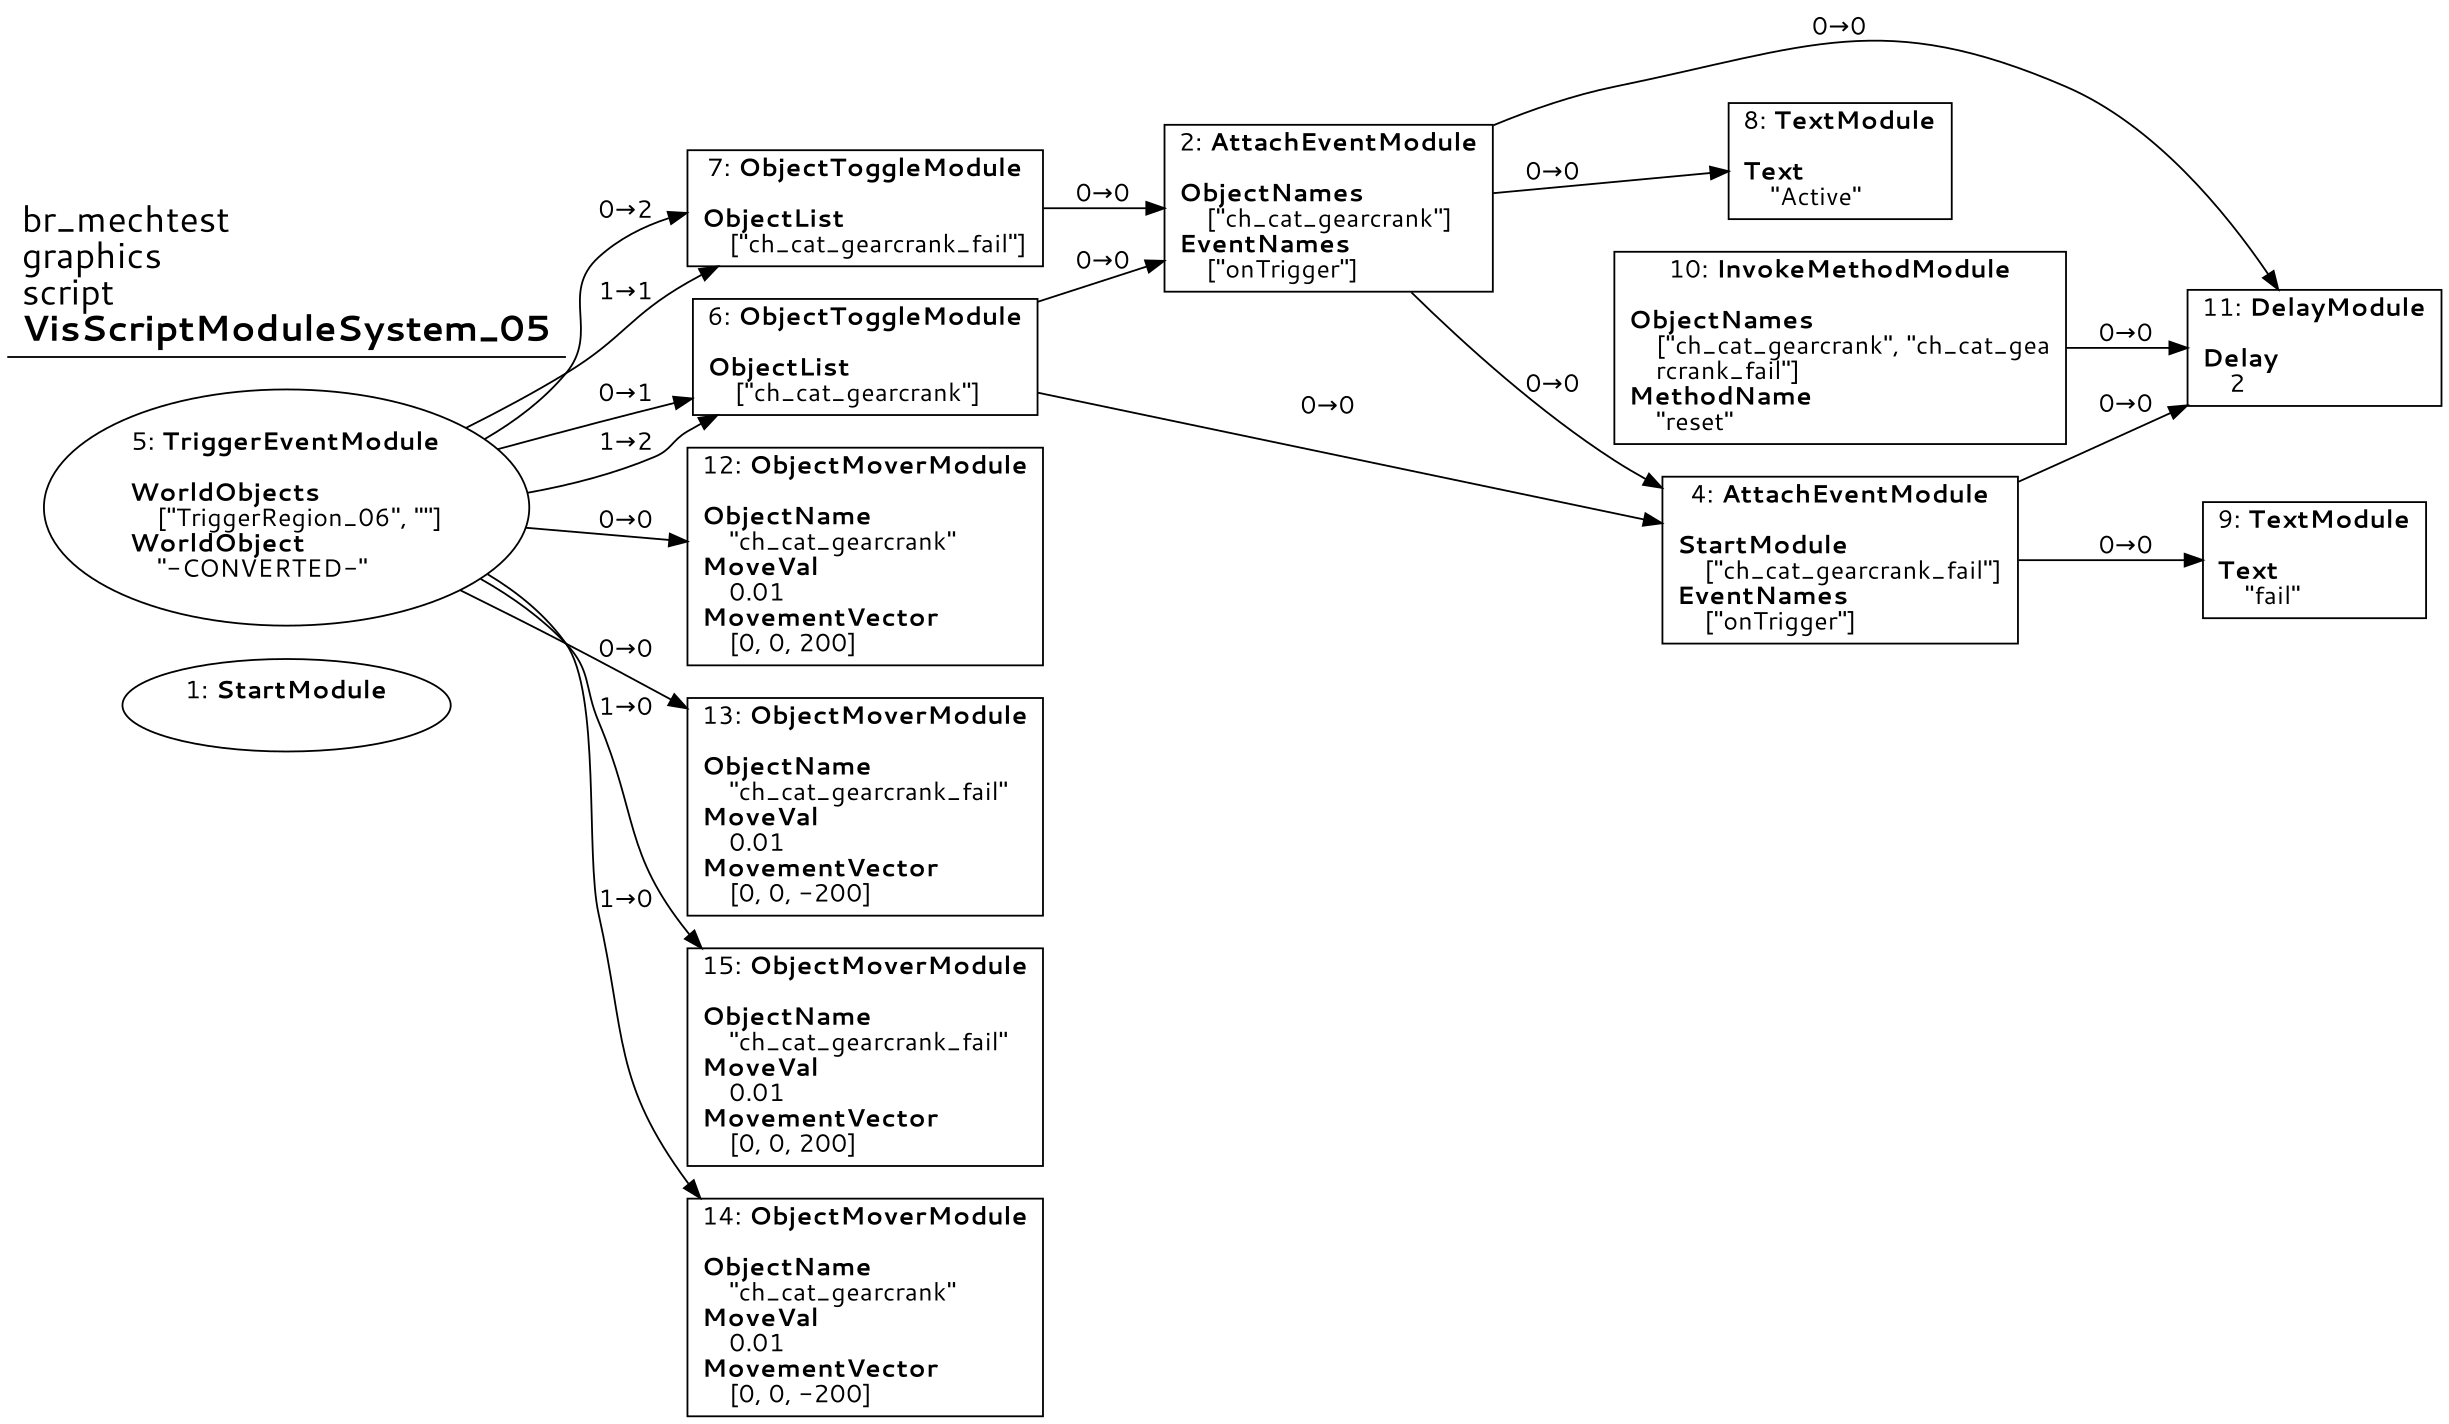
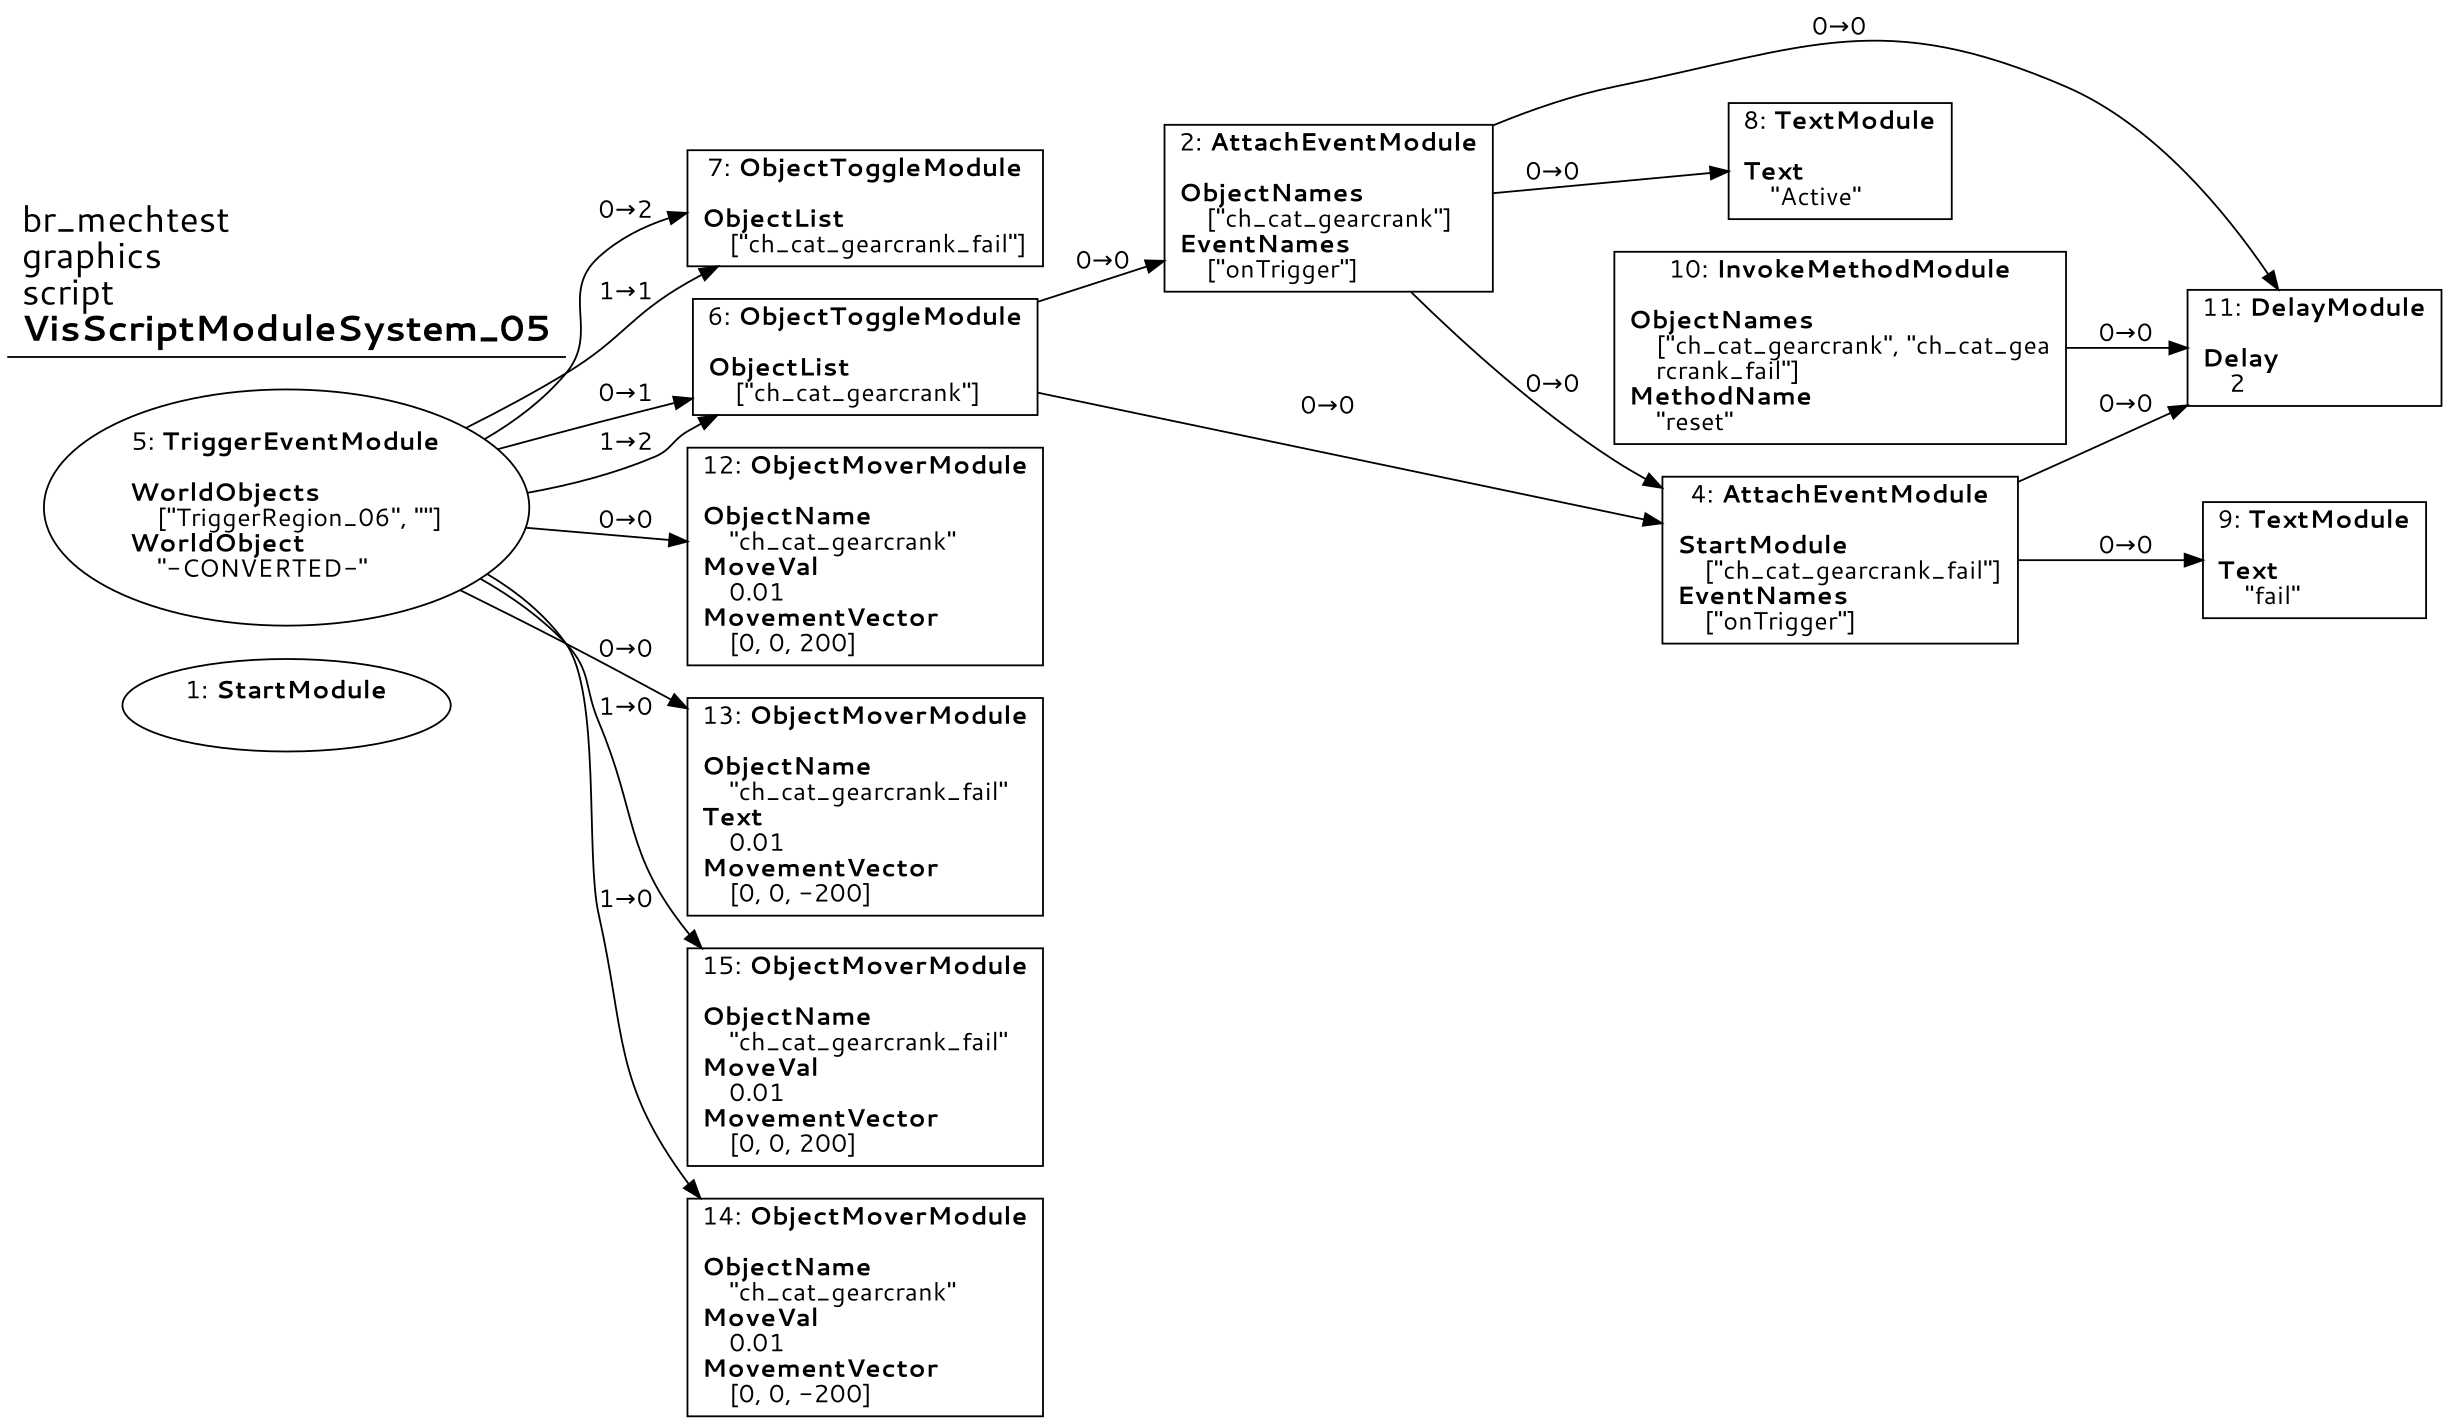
edge "7:" -> "2:": removed, label "0→0"
node "13:": text "MoveVal" -> "Text"
